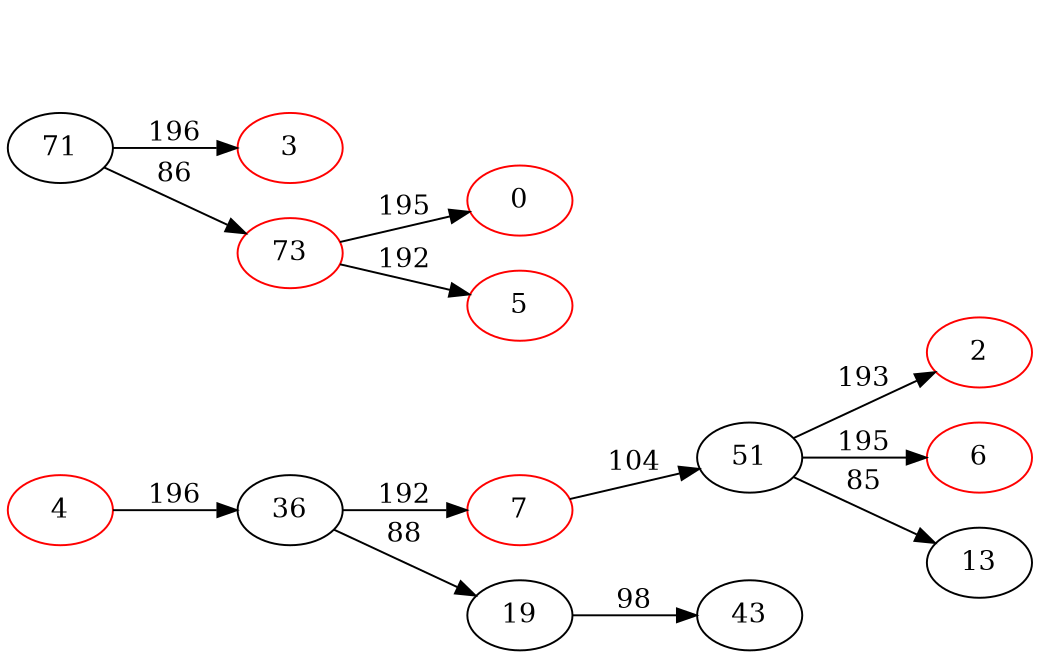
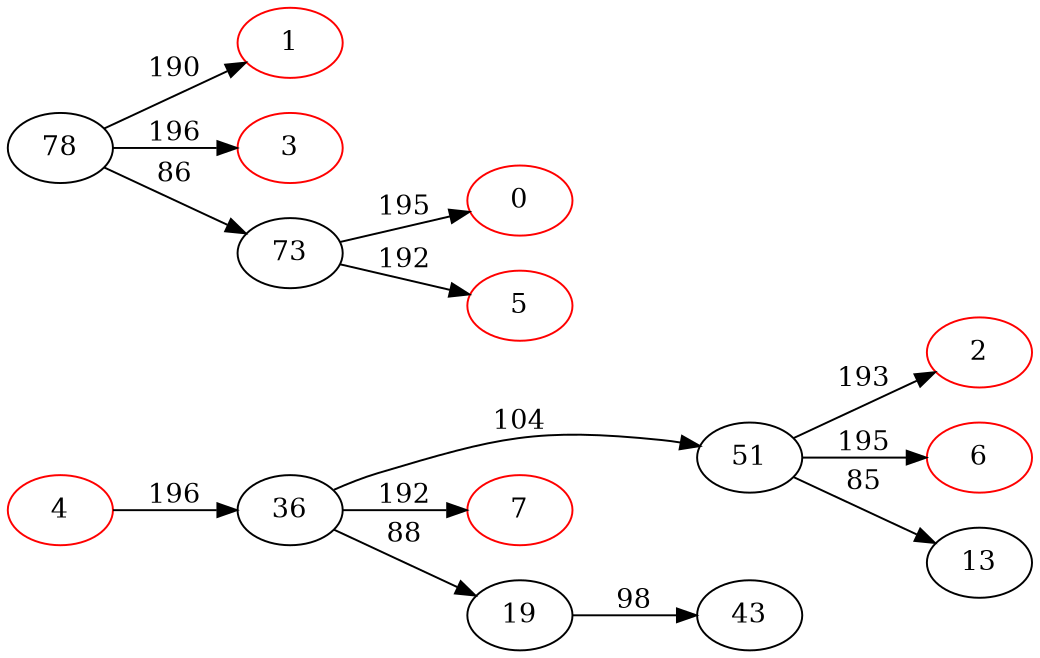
node "1": added
node "71": label "71" -> "78"
node "73": color red -> black
edge "7" -> "51": now "36" -> "51"
